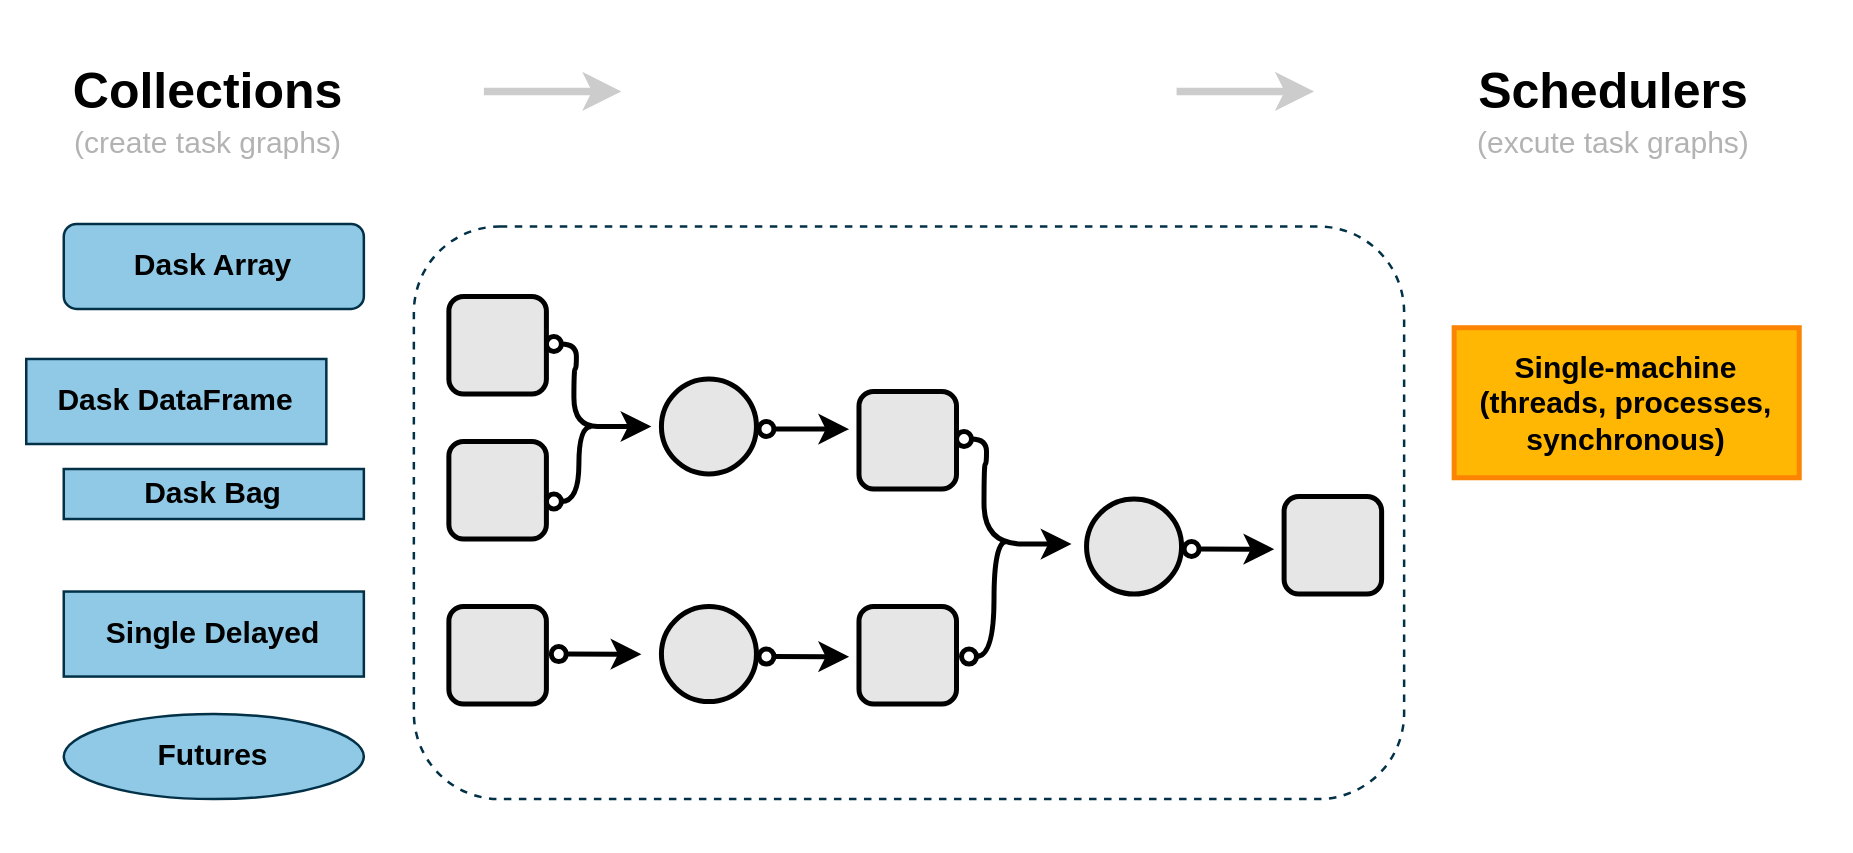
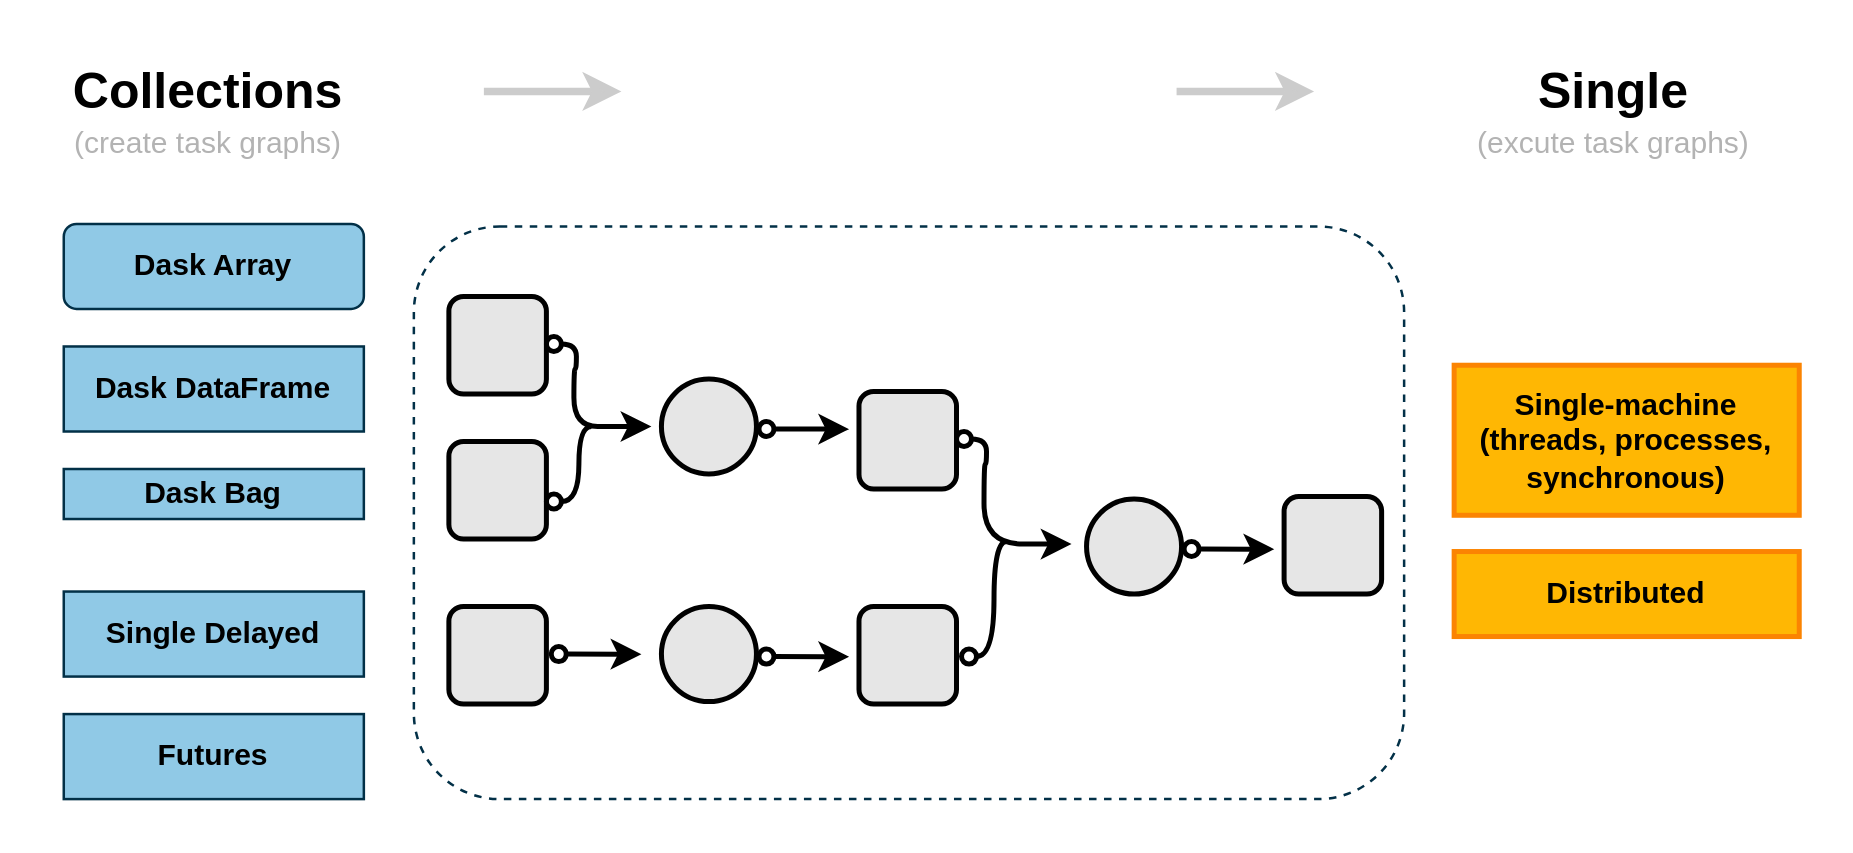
node "Schedulers": label "Schedulers" -> "Single"
node "Dask DataFrame": moved (176, 401) -> (214, 389)
node "Single-machine (threads, processes, synchronous)": moved (1626, 403) -> (1626, 440)
node "Distributed": added
node "Futures": shape ellipse -> rectangle
